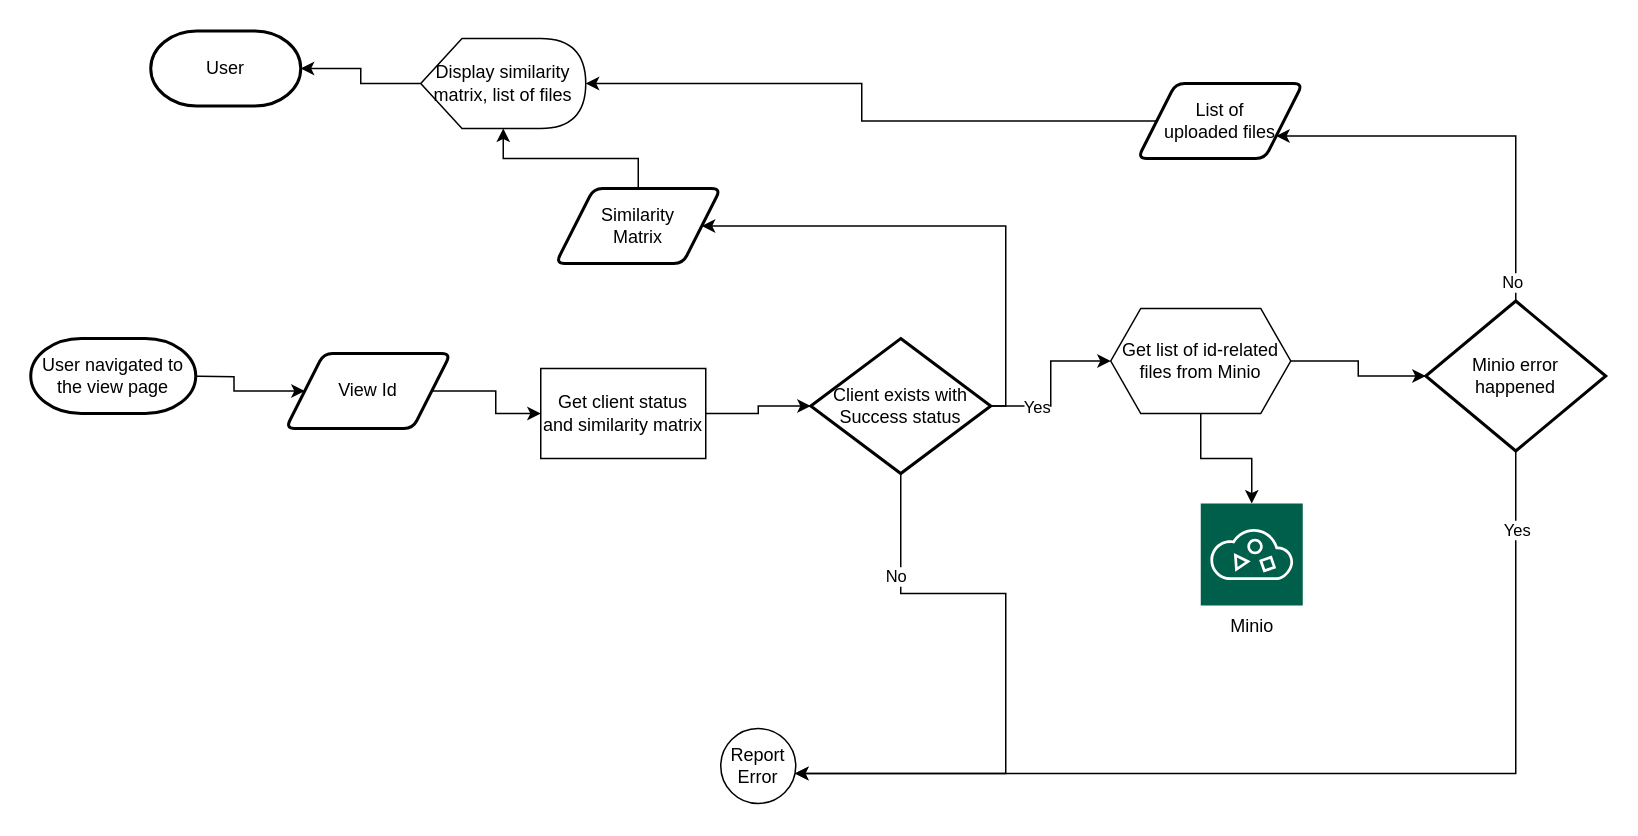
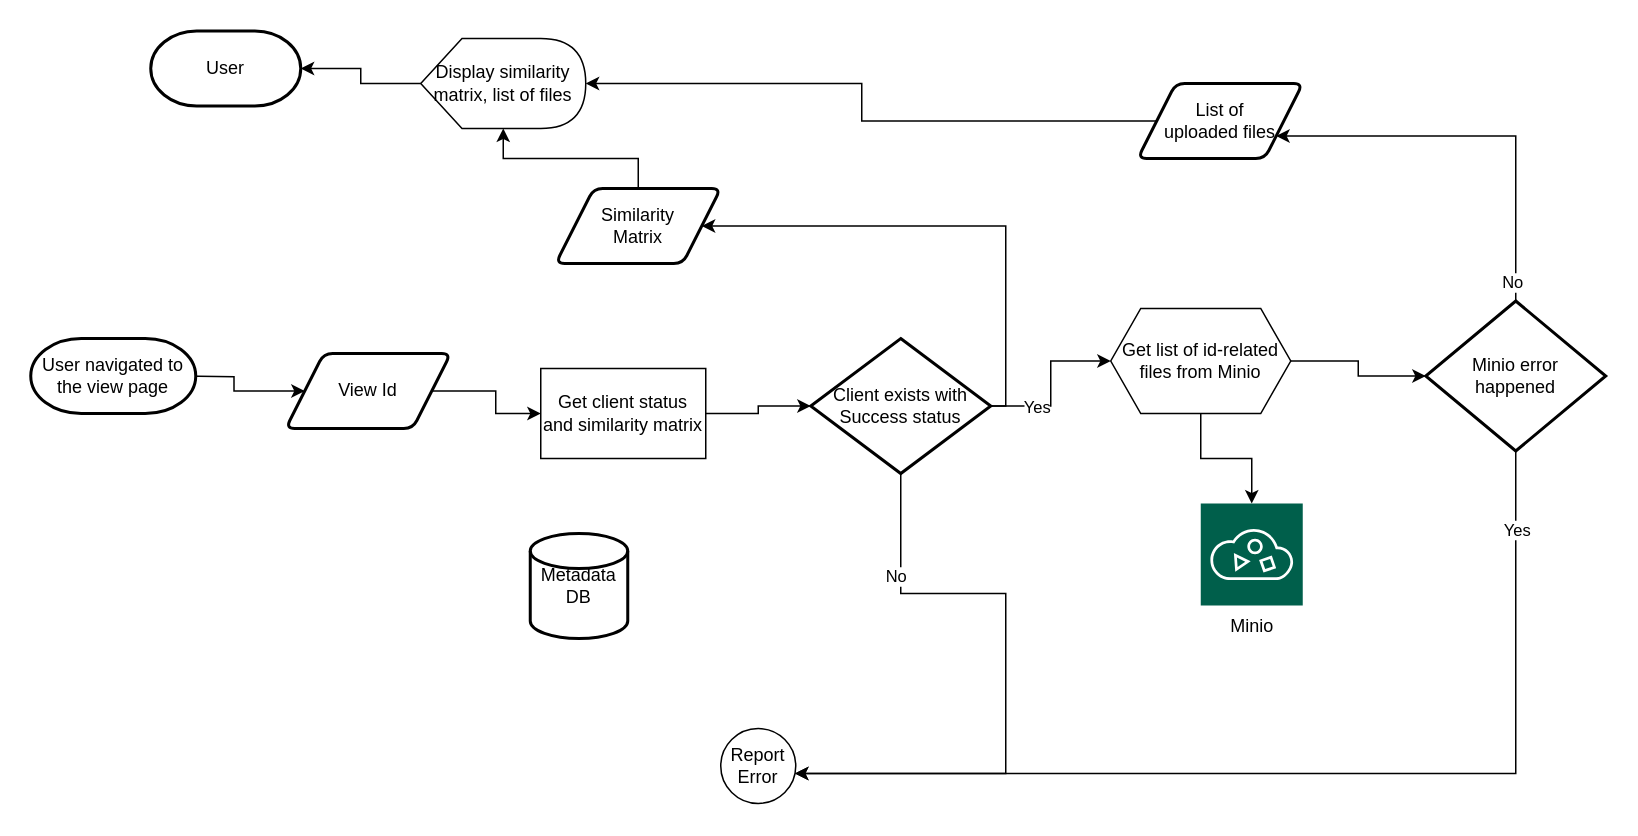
node "Metadata DB": added
